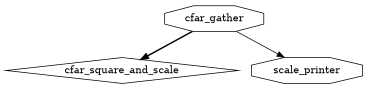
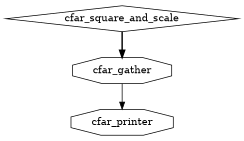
edge "cfar_gather" -> "cfar_square_and_scale": reversed
node "scale_printer": label "scale_printer" -> "cfar_printer"
